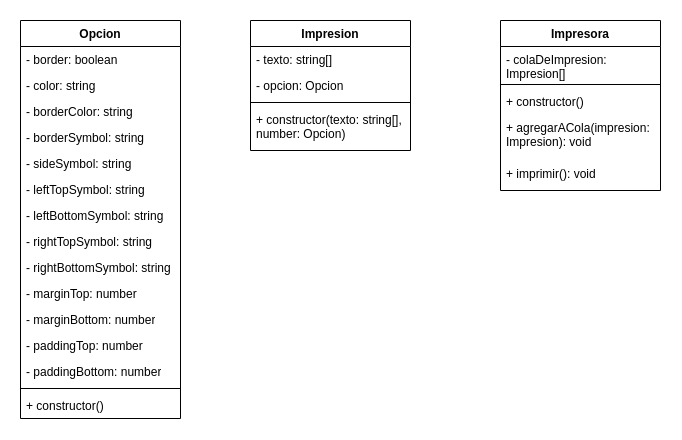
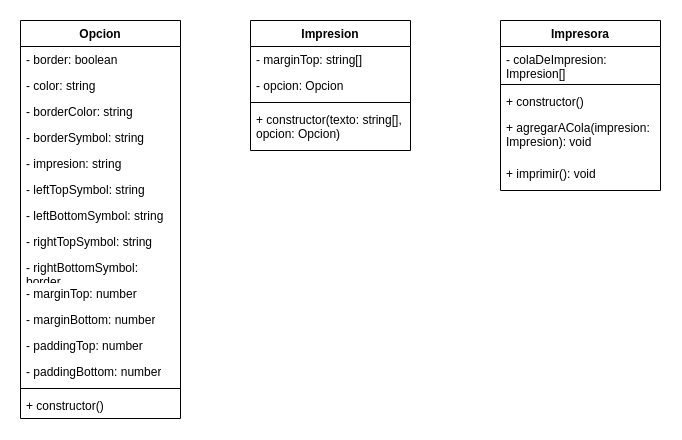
node "- texto: string[]": label "- texto: string[]" -> "- marginTop: string[]"
node "+ constructor(texto: string[], number: Opcion)": label "+ constructor(texto: string[], number: Opcion)" -> "+ constructor(texto: string[], opcion: Opcion)"
node "- sideSymbol: string": label "- sideSymbol: string" -> "- impresion: string"
node "- rightBottomSymbol: string": label "- rightBottomSymbol: string" -> "- rightBottomSymbol: border"
